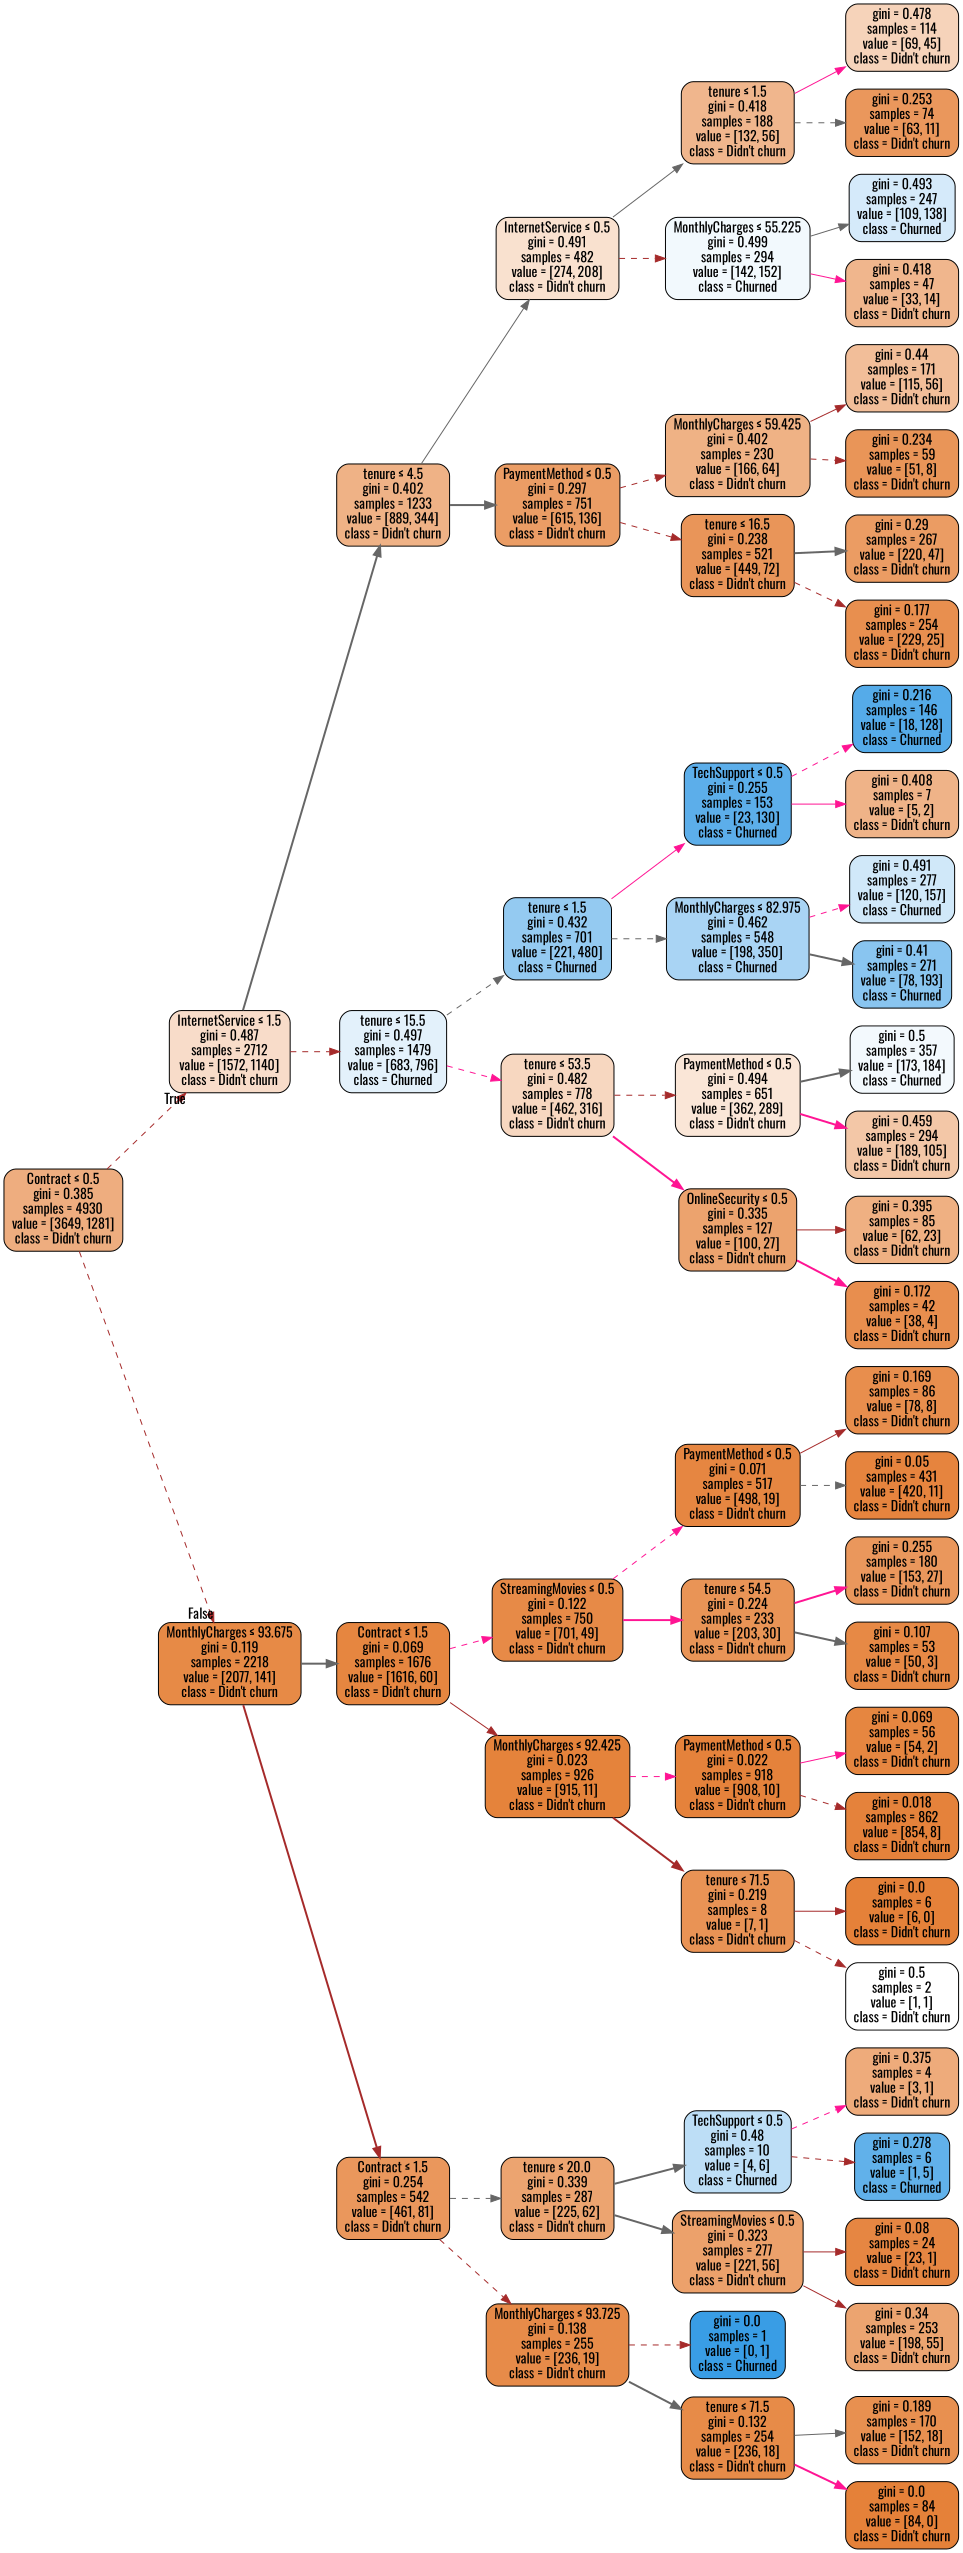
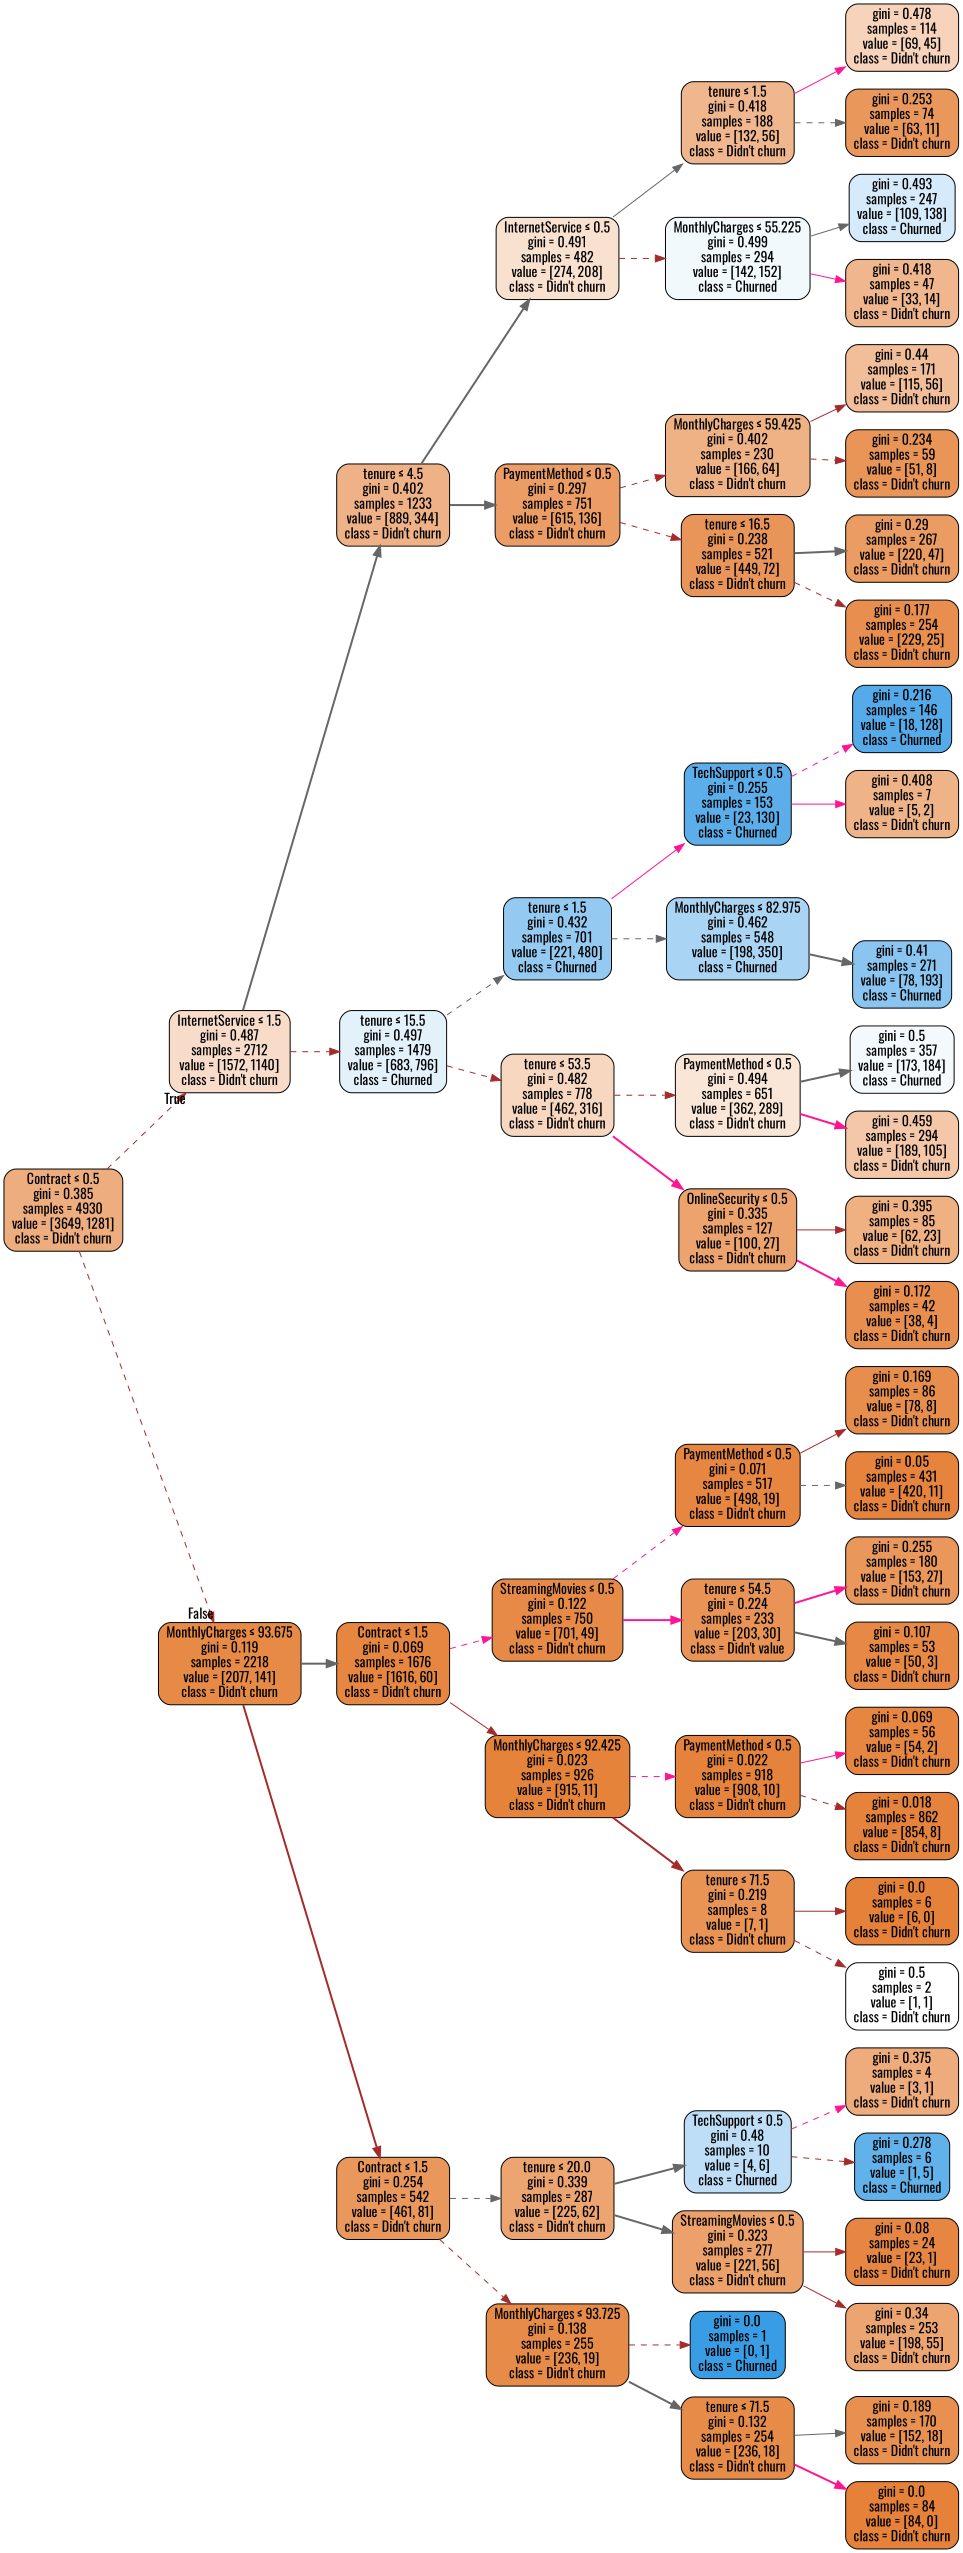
edge "tenure ≤ 4.5" -> "InternetService ≤ 0.5": style solid -> bold
node "gini = 0.491": removed
edge "tenure ≤ 15.5" -> "tenure ≤ 53.5": color deeppink -> brown
node "tenure ≤ 54.5": text "class = Didn't churn" -> "class = Didn't value"
